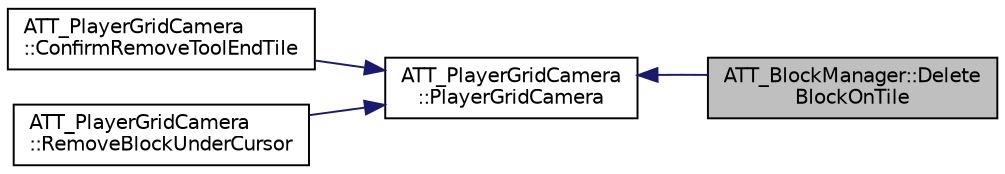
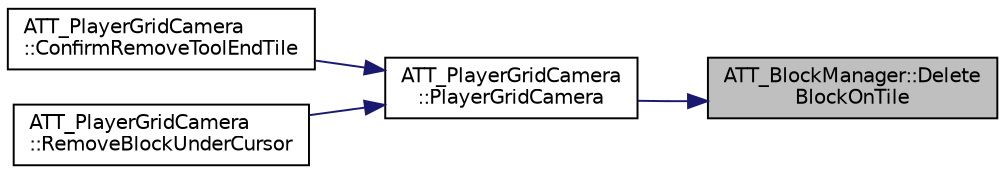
edge "ATT_BlockManager::Delete BlockOnTile" -> "ATT_PlayerGridCamera ::PlayerGridCamera": reversed
